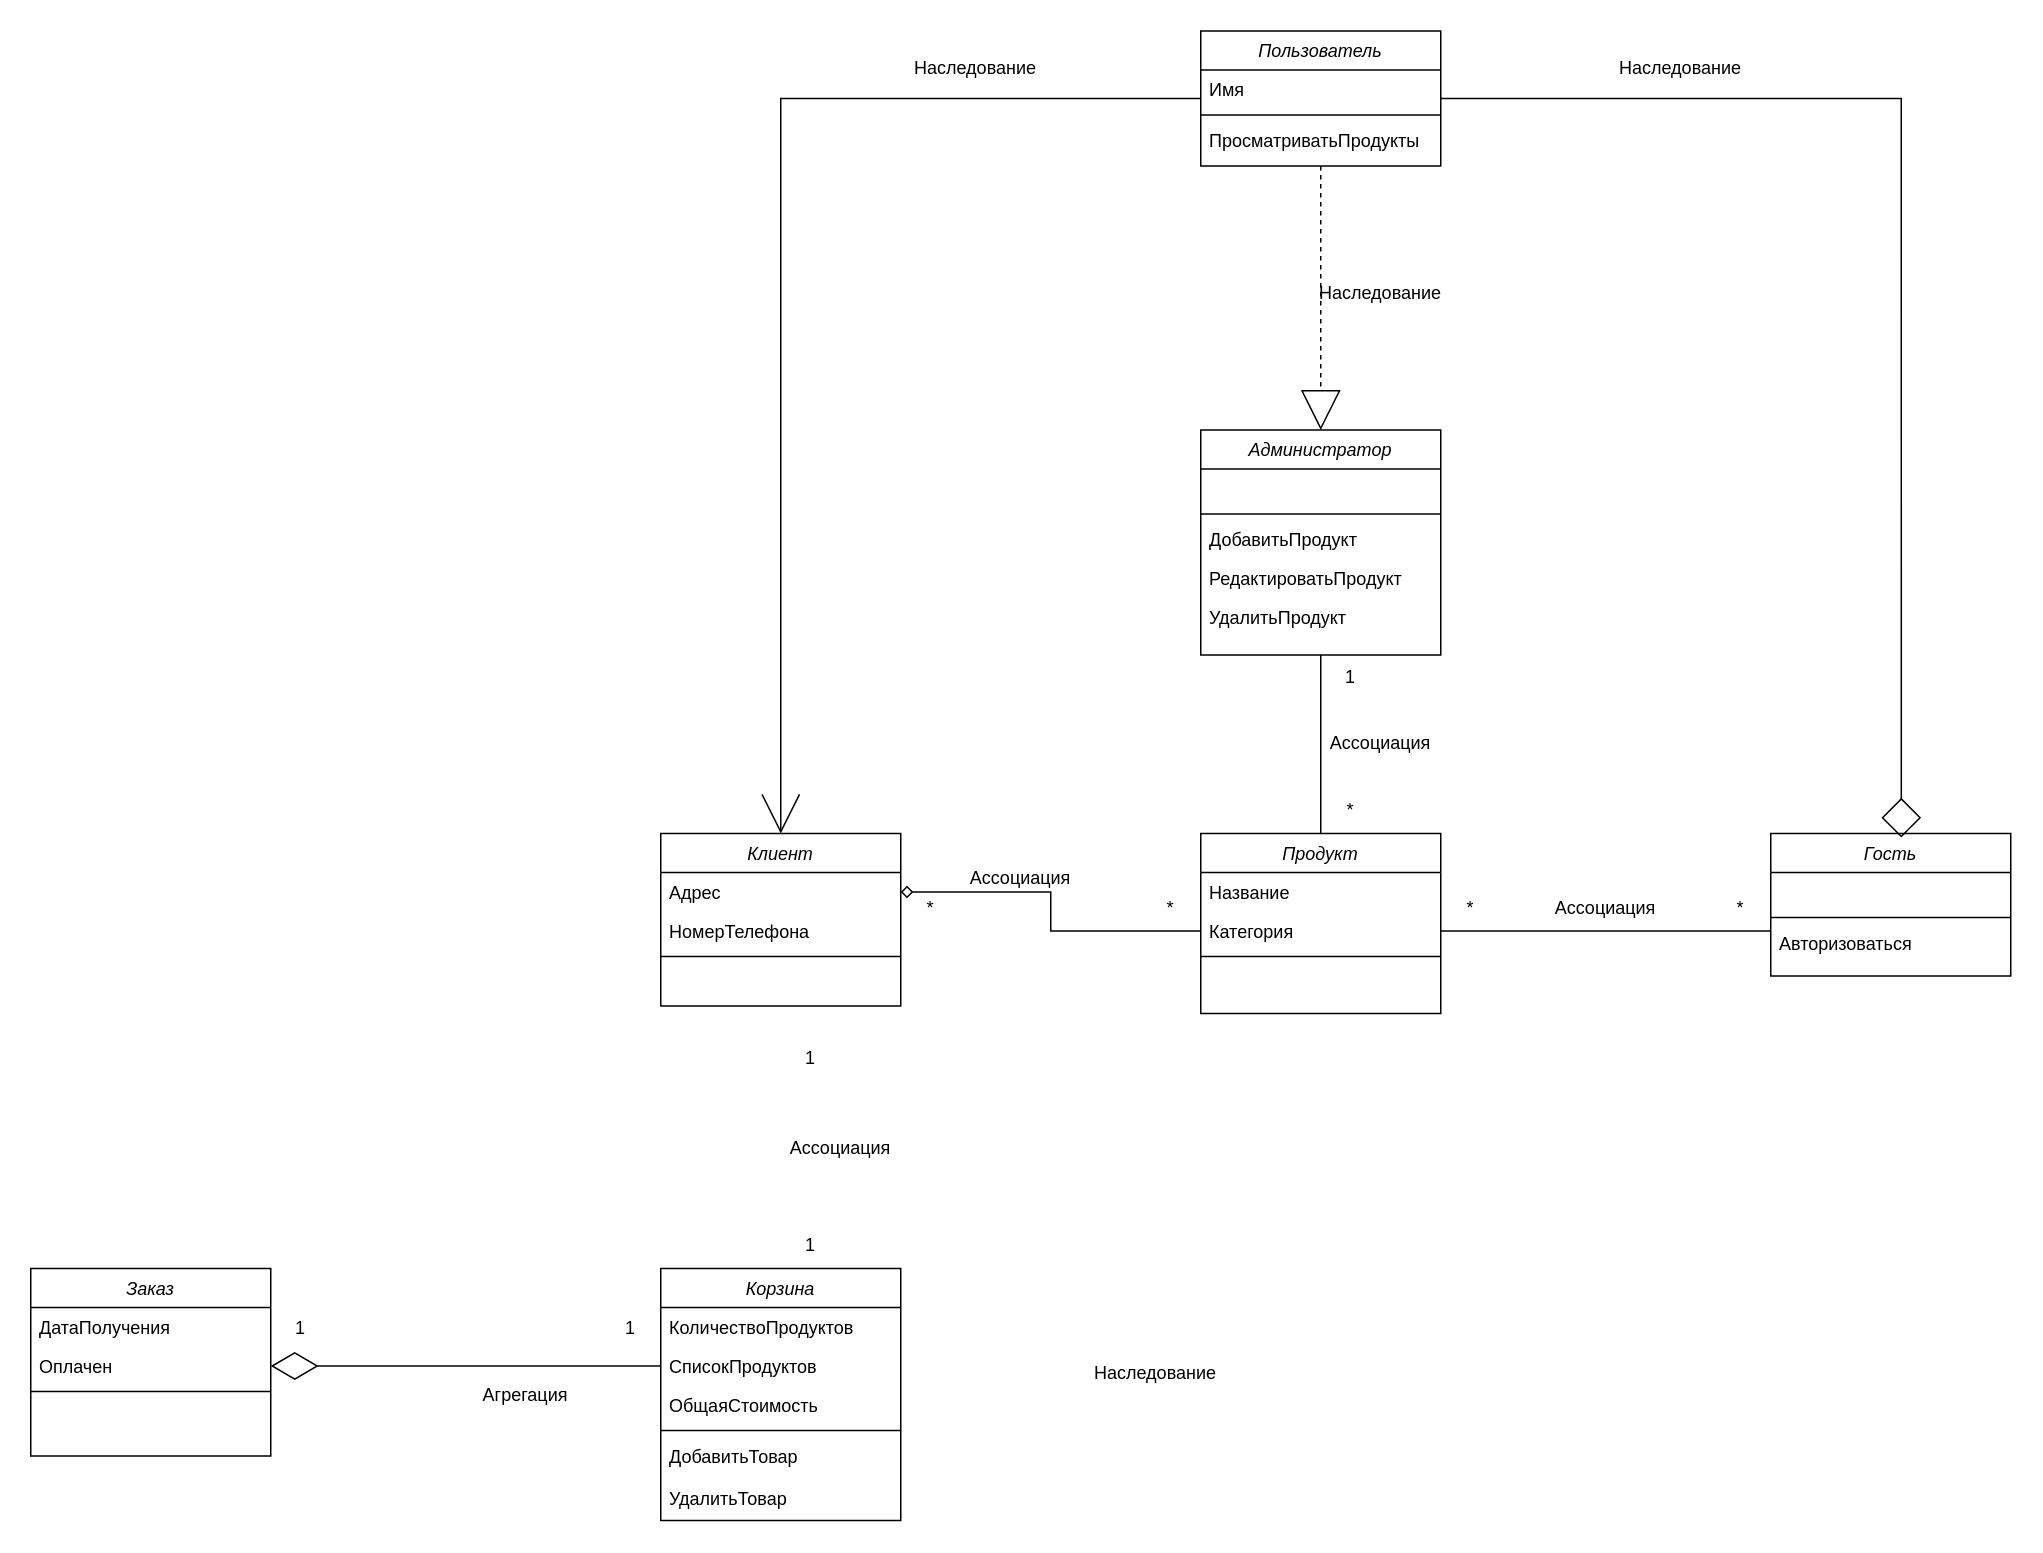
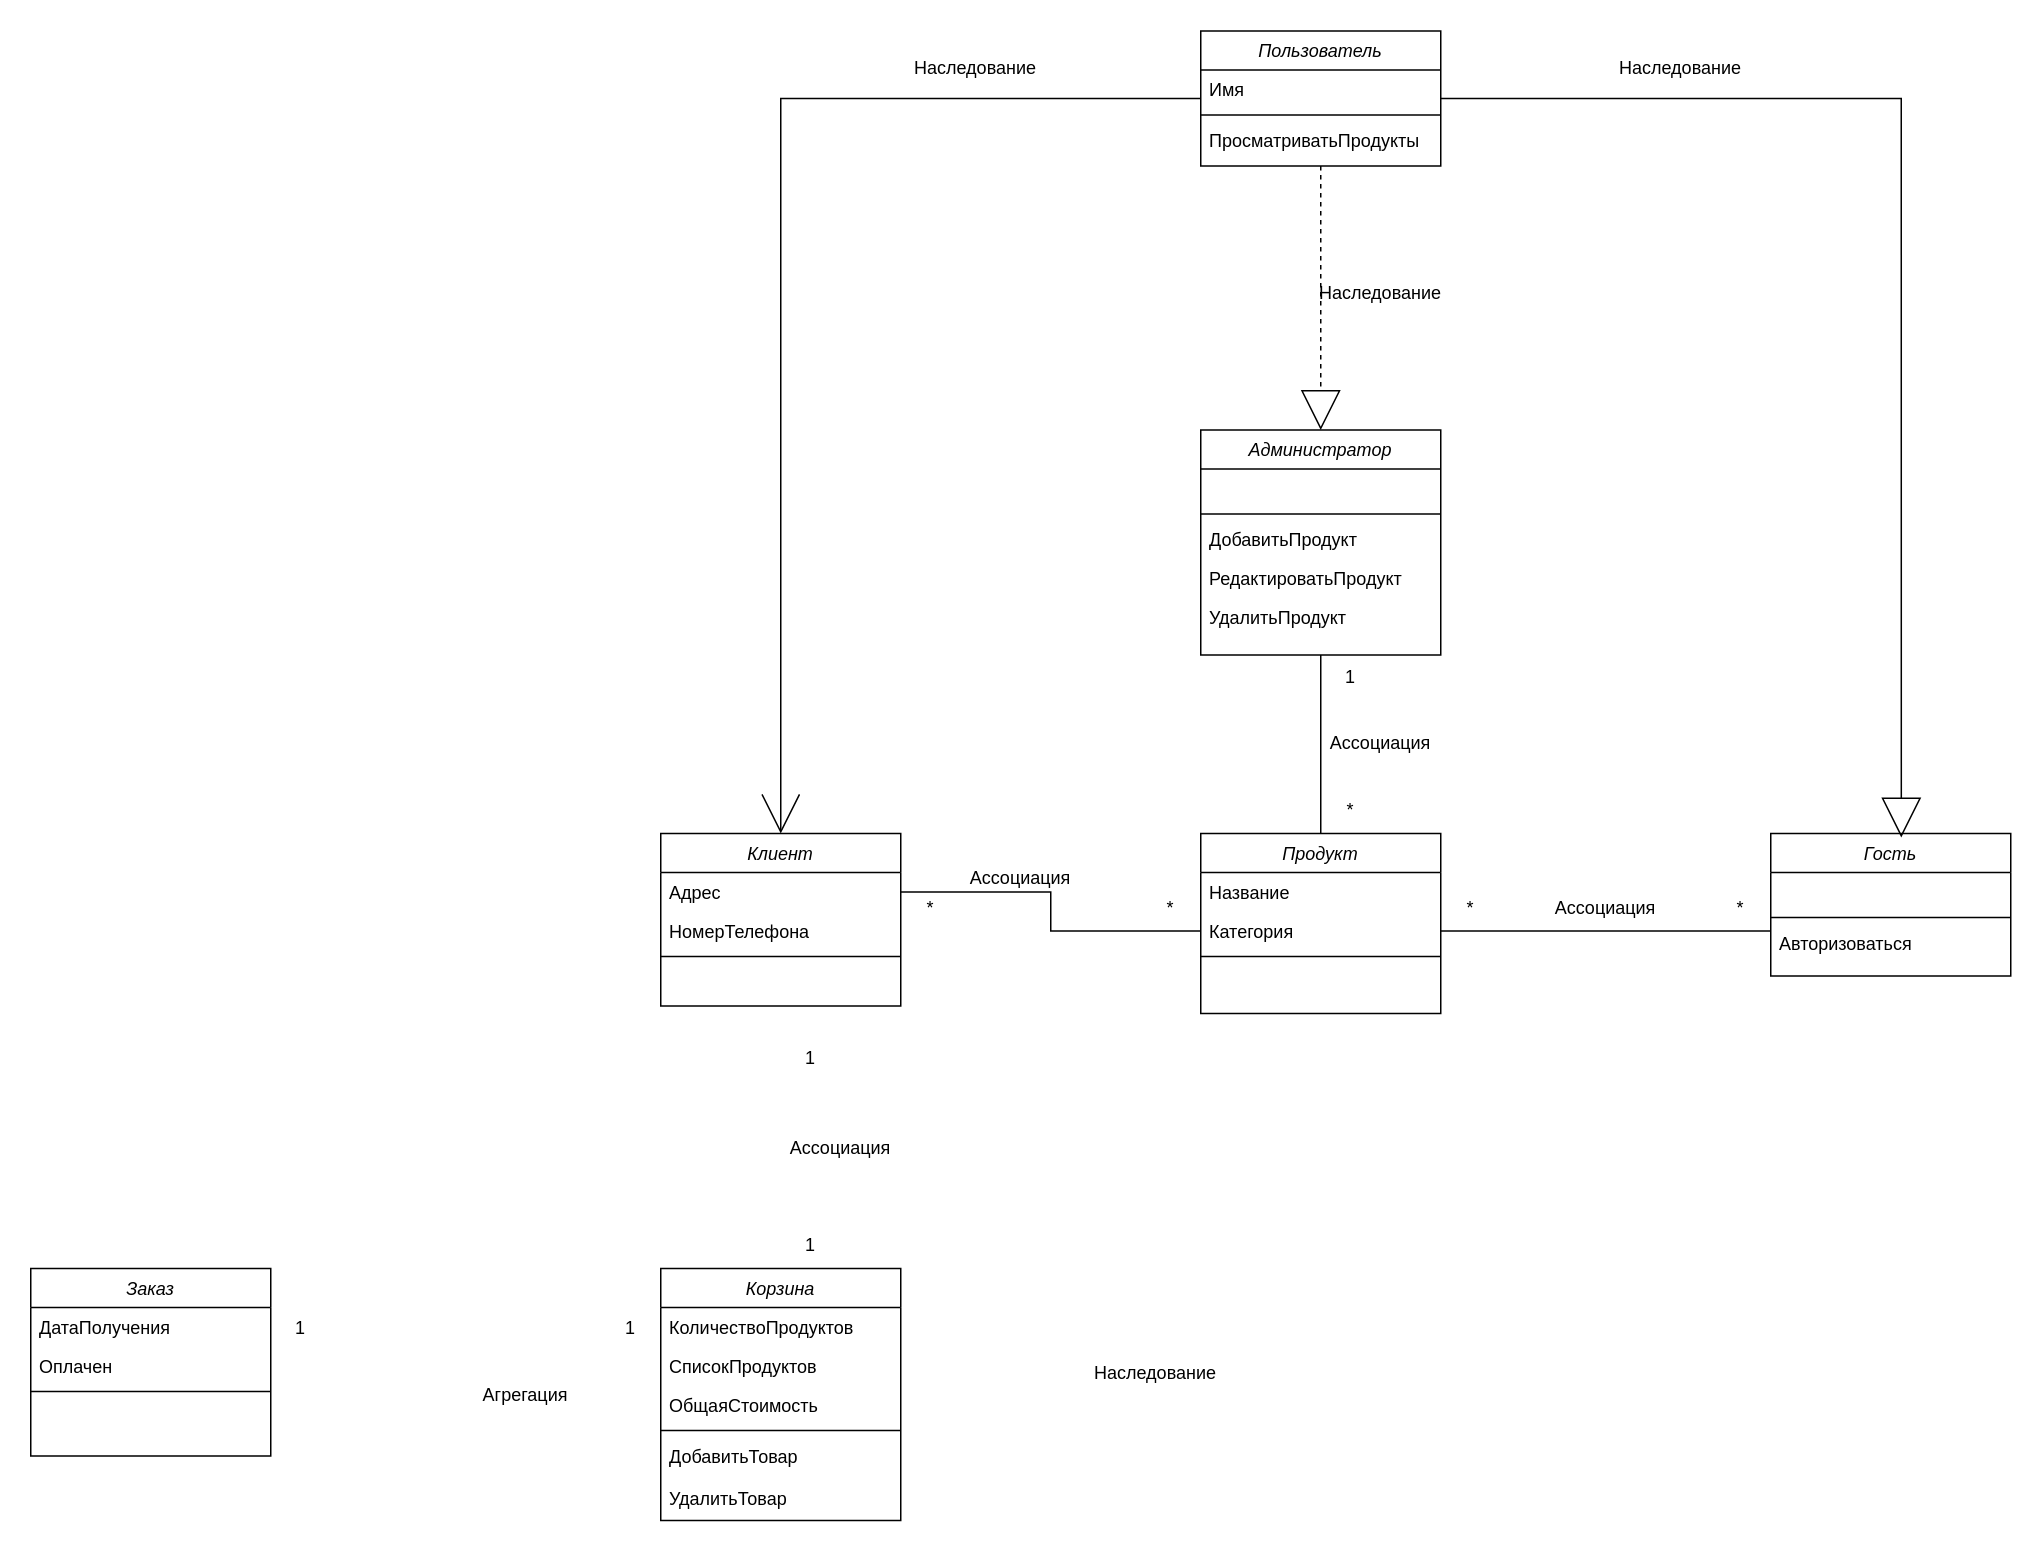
edge "Пользователь" -> "Гость": arrowhead diamond -> block
edge "Категория" -> "Адрес": arrowhead diamond -> none
edge "СписокПродуктов" -> "Оплачен": removed
